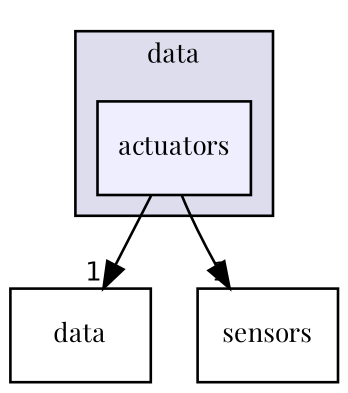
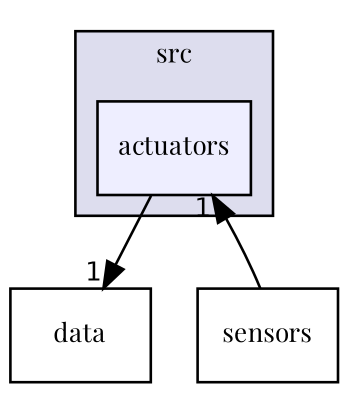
cluster "data": label "data" -> "src"
edge "actuators" -> "sensors": reversed
